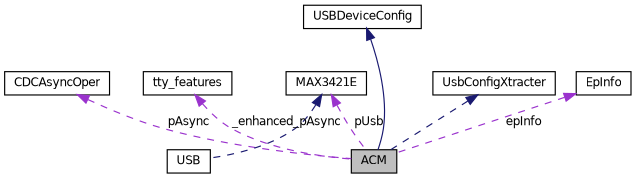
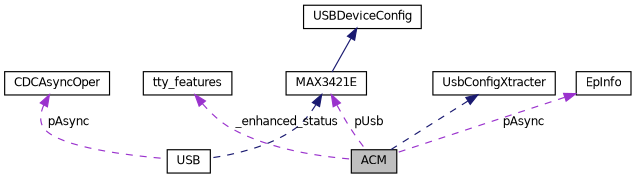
edge "ACM" -> "USBDeviceConfig": now "MAX3421E" -> "USBDeviceConfig"
edge "ACM" -> "tty_features": label " _enhanced_pAsync" -> " _enhanced_status"
edge "ACM" -> "EpInfo": label " epInfo" -> " pAsync"
edge "ACM" -> "CDCAsyncOper": now "USB" -> "CDCAsyncOper"
